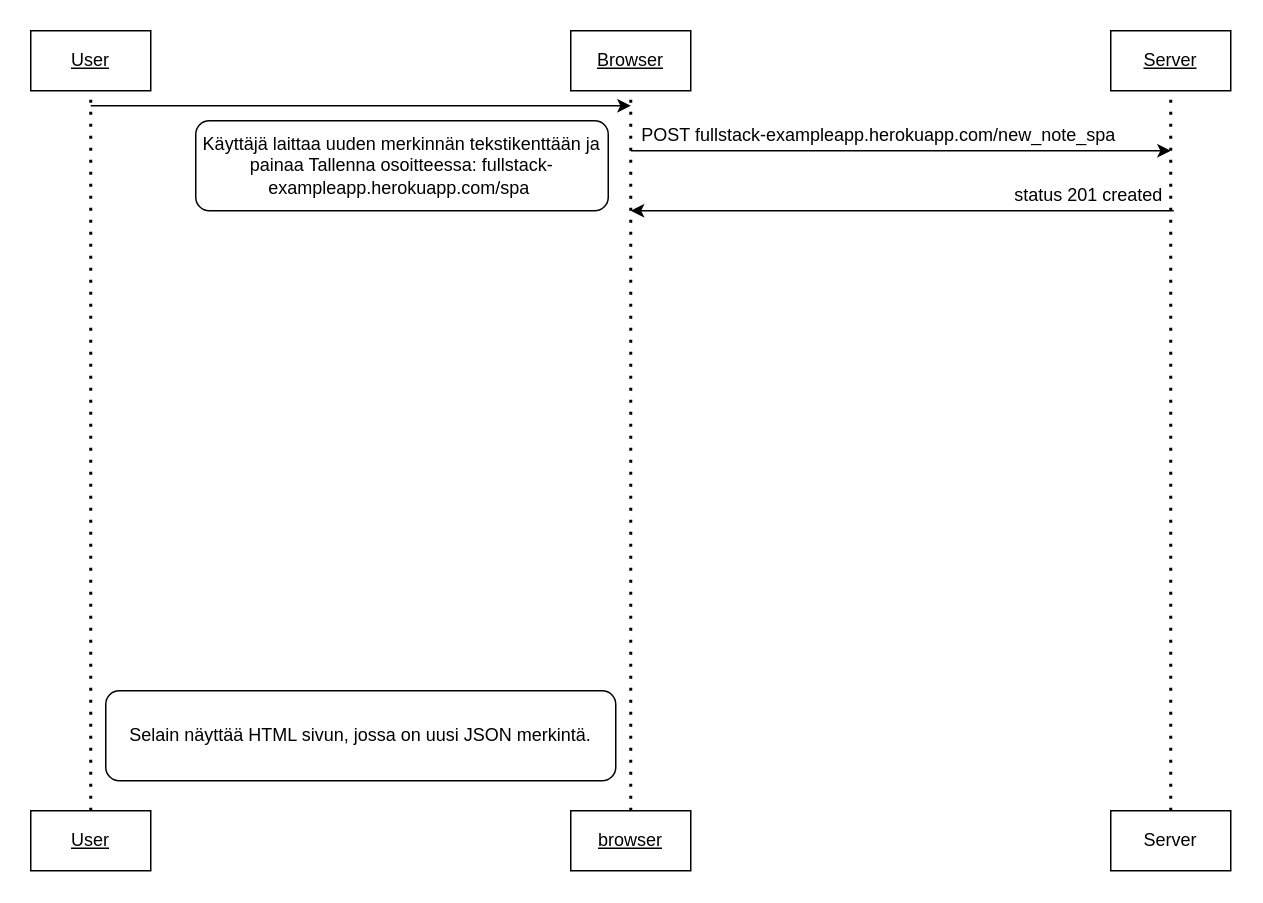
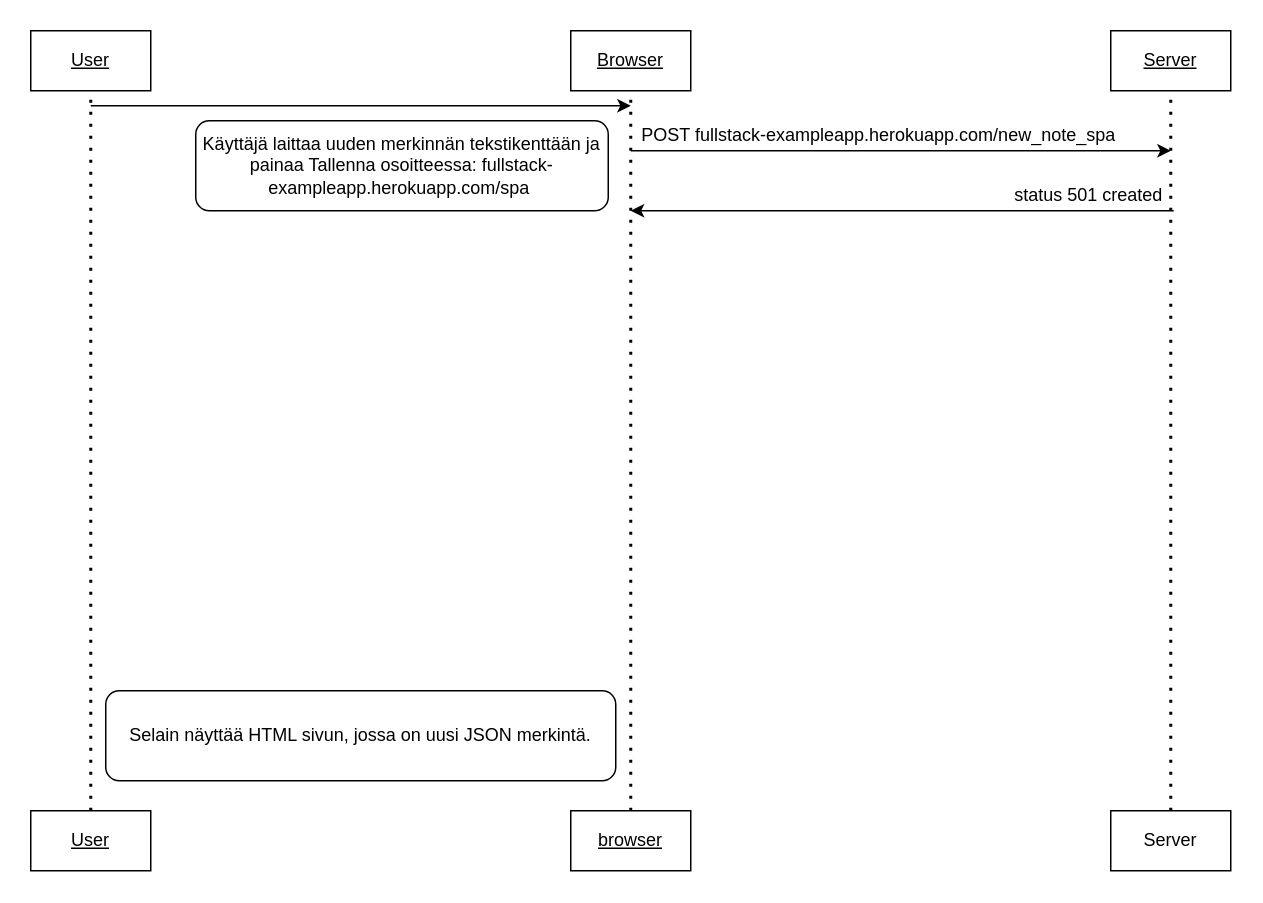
node "status 201 created": label "status 201 created" -> "status 501 created"
